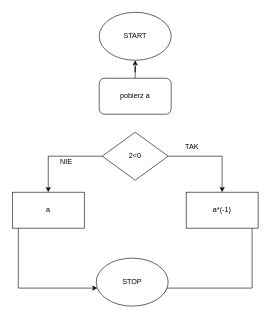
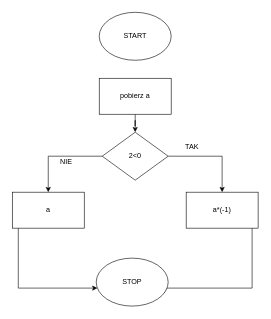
edge "pobierz a" -> "START": now "pobierz a" -> "2<0"
node "pobierz a": shape rounded rectangle -> rectangle
